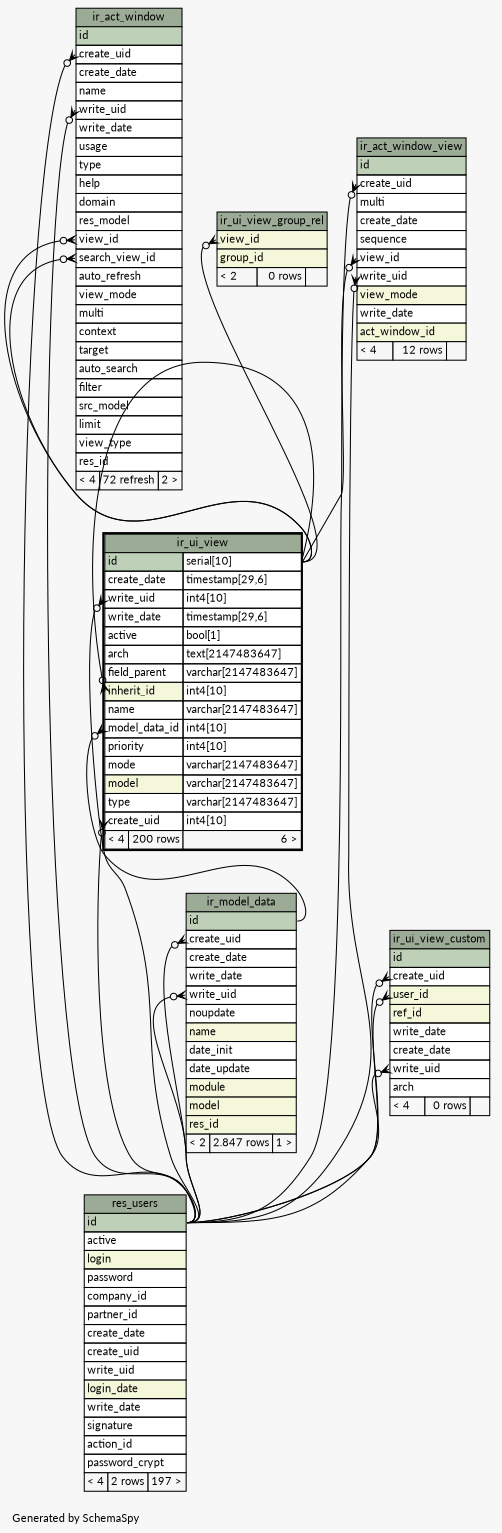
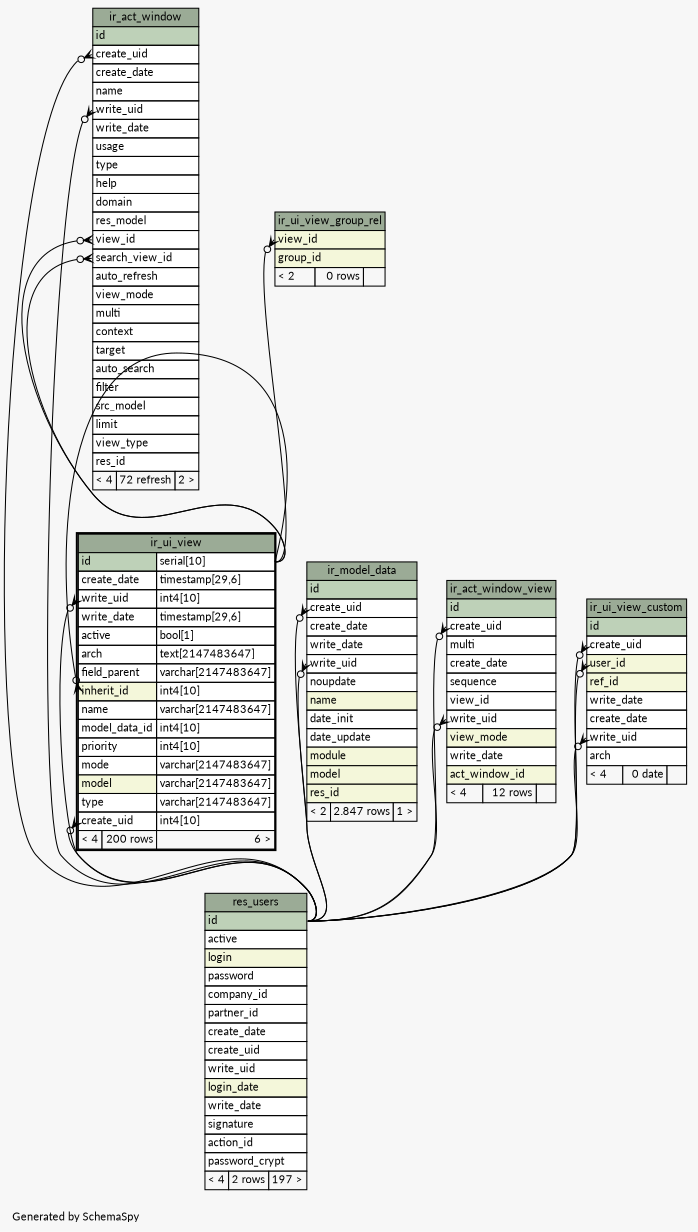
edge "ir_ui_view" -> "ir_act_window_view": removed
edge "ir_model_data" -> "ir_ui_view": removed
node "ir_ui_view_custom": text "0 rows" -> "0 date"
